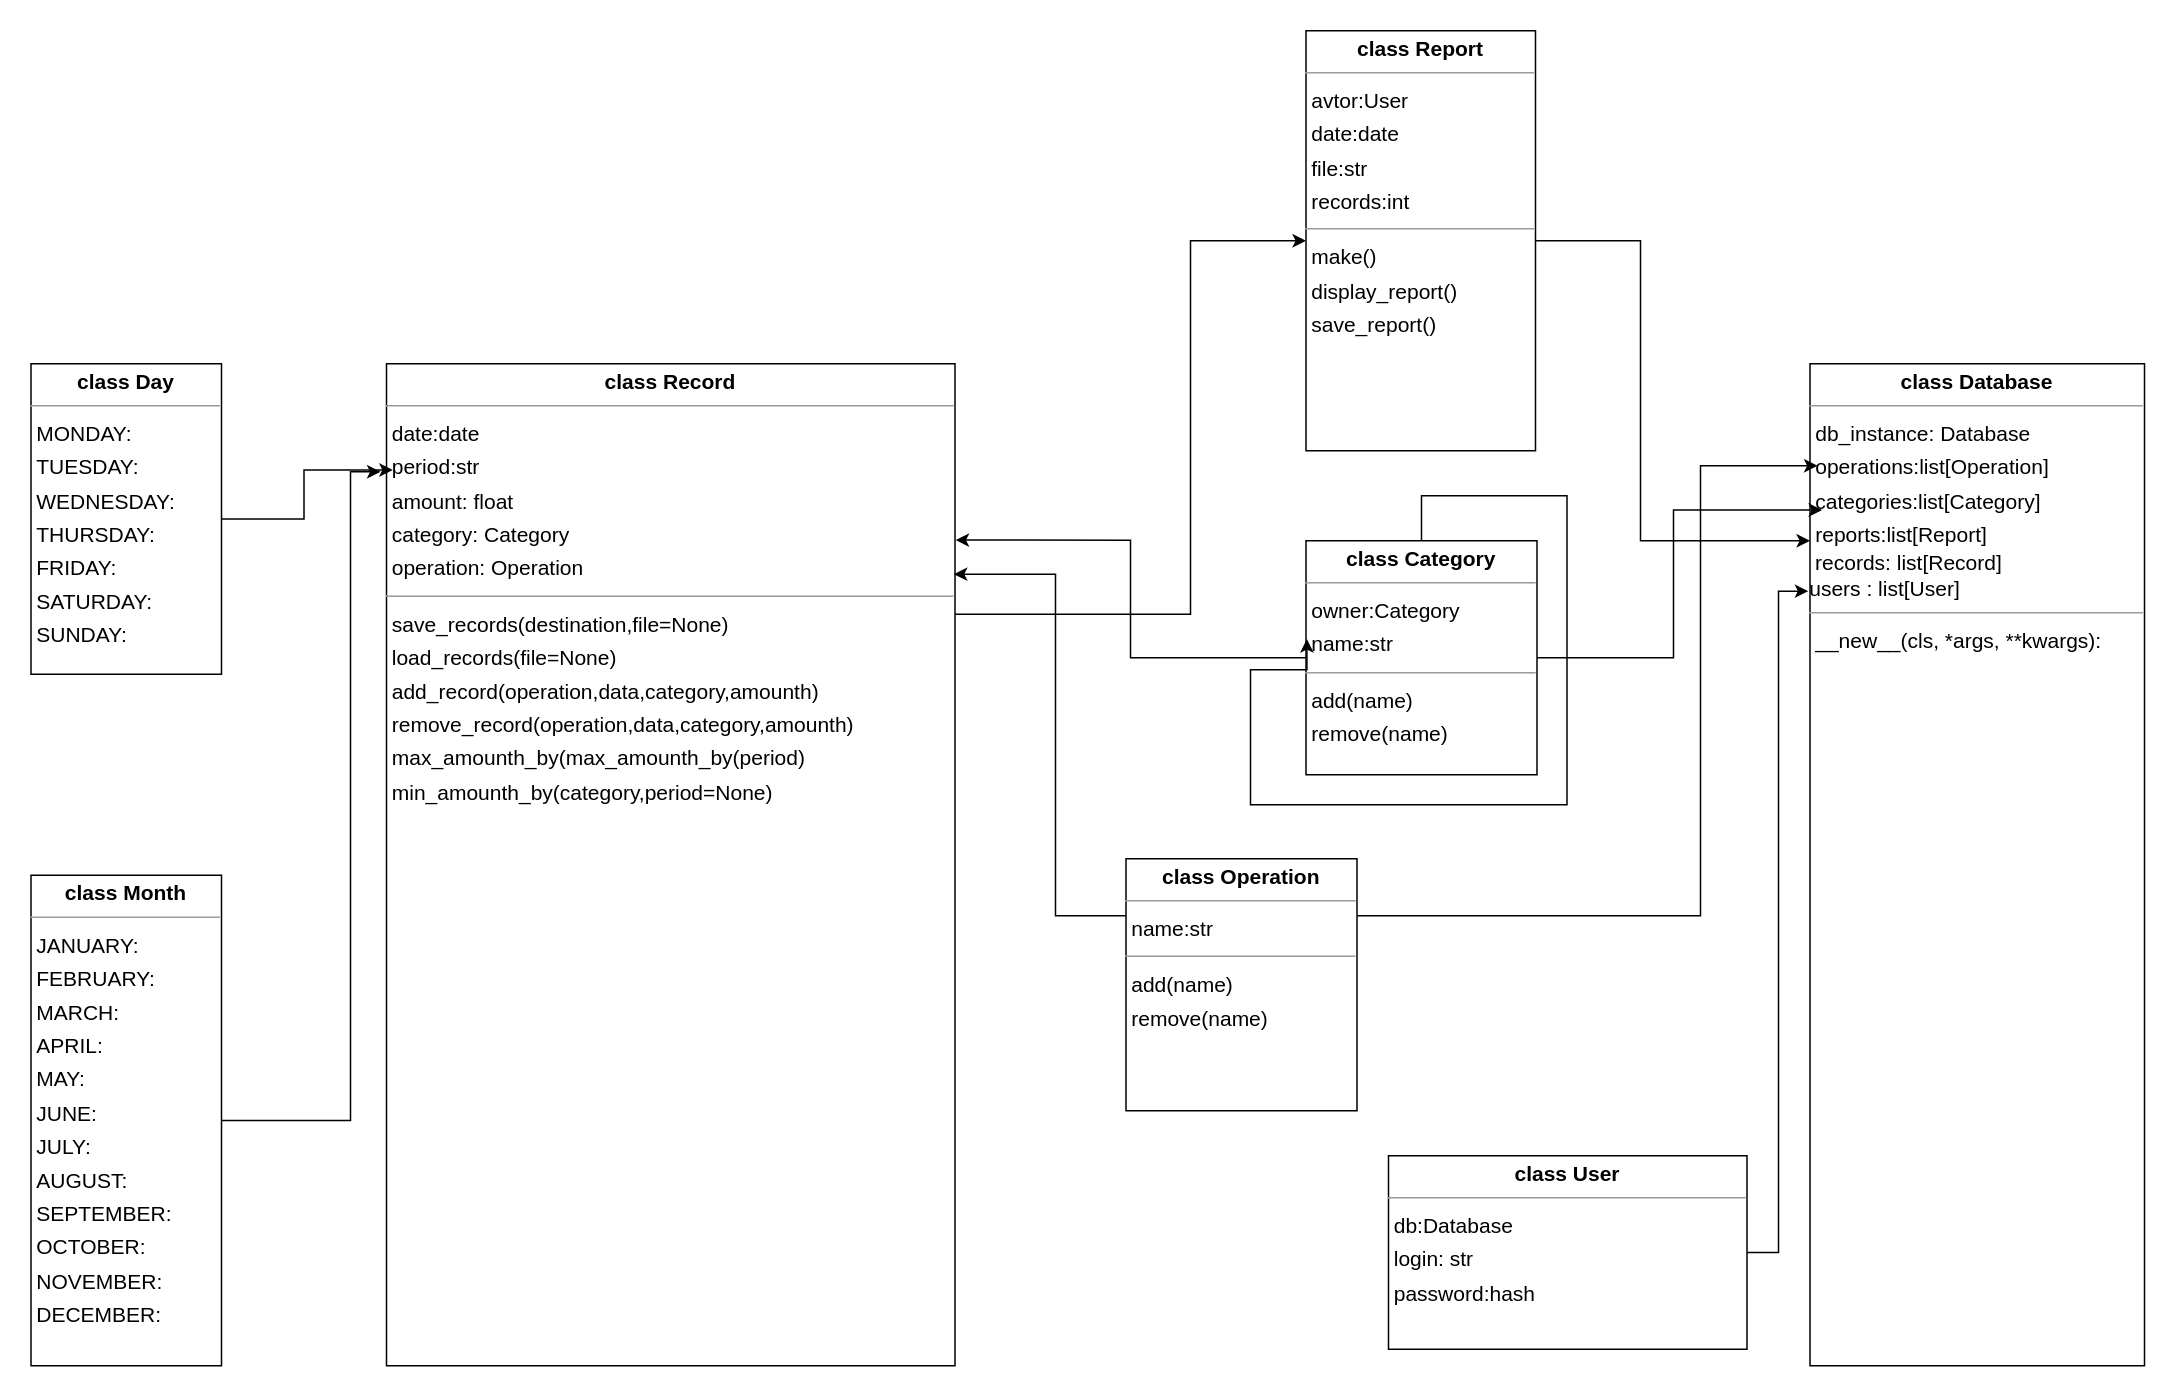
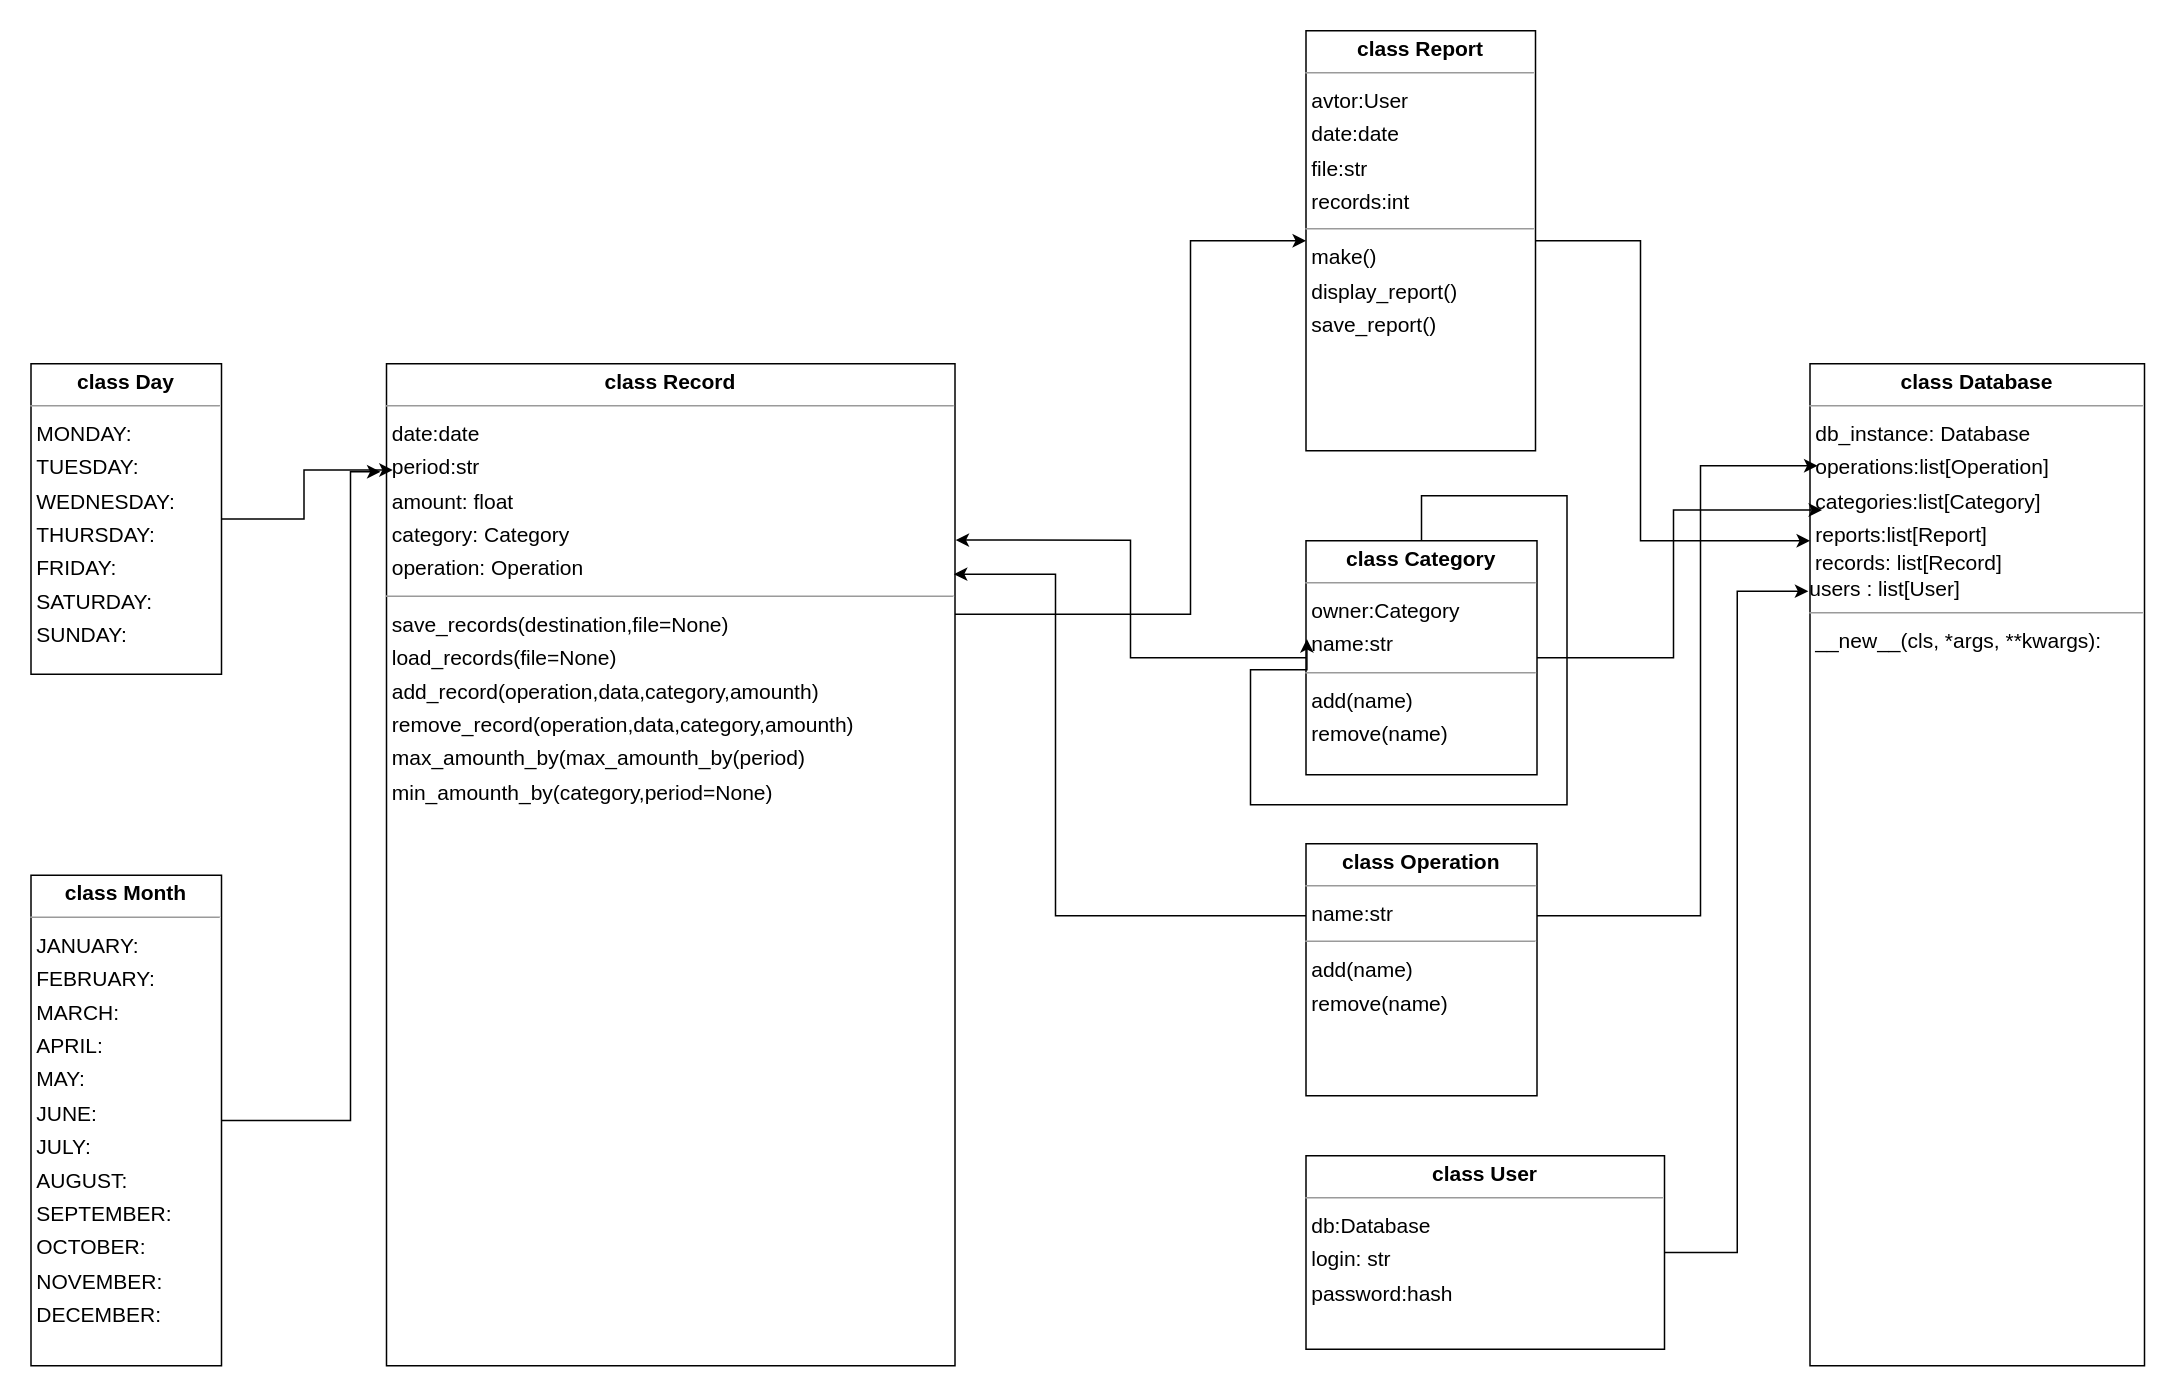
node "class Operation name:str add(name) remove(name)": moved (1241, 985) -> (1421, 970)
node "class User db:Database login: str password:hash": moved (1568, 1253) -> (1485, 1253)
